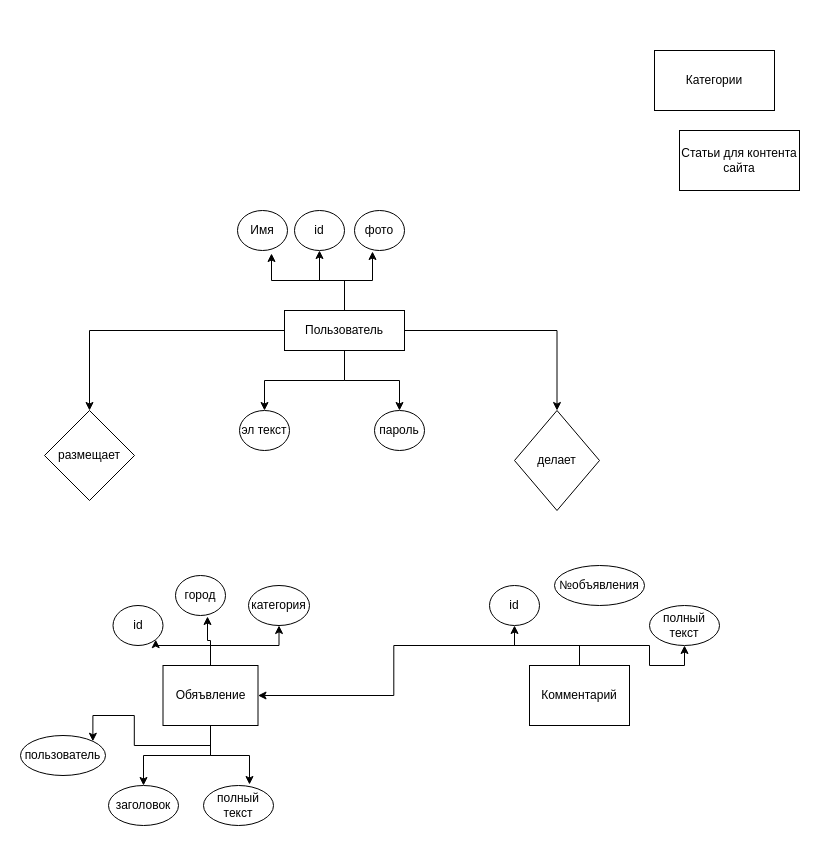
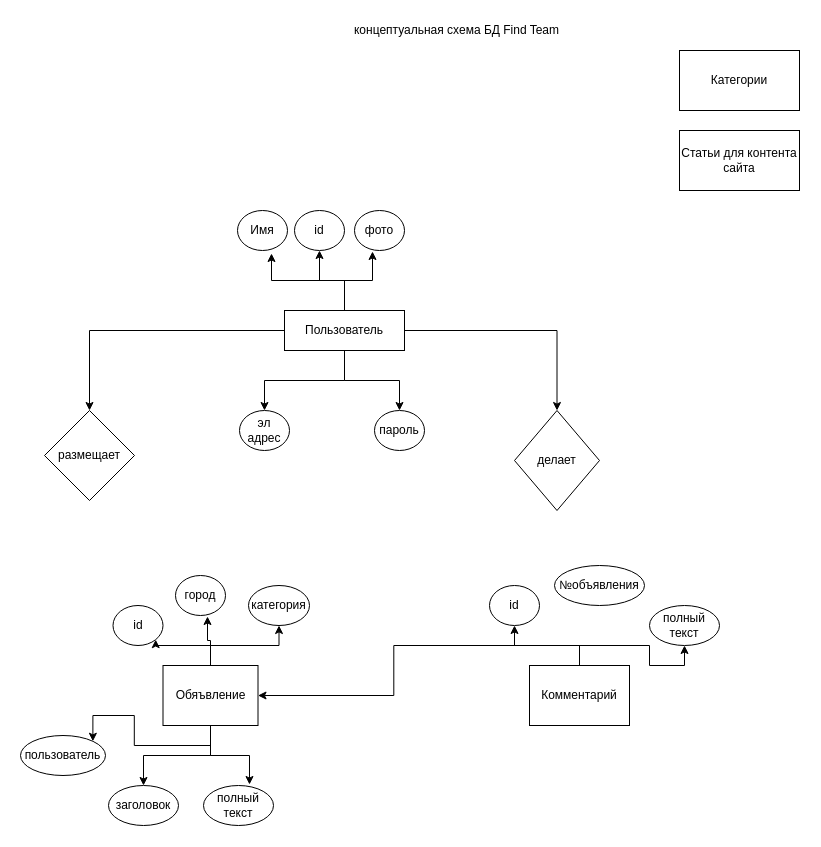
node "концептуальная схема БД Find Team": added
node "Категории": moved (715, 81) -> (740, 81)
node "эл текст": label "эл текст" -> "эл адрес"
